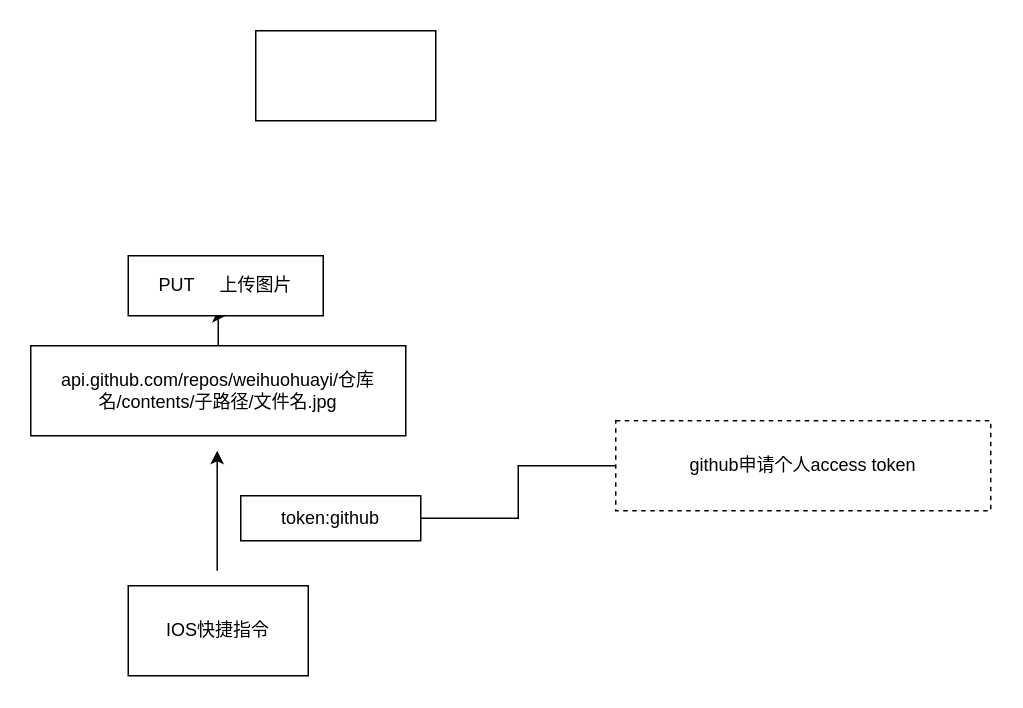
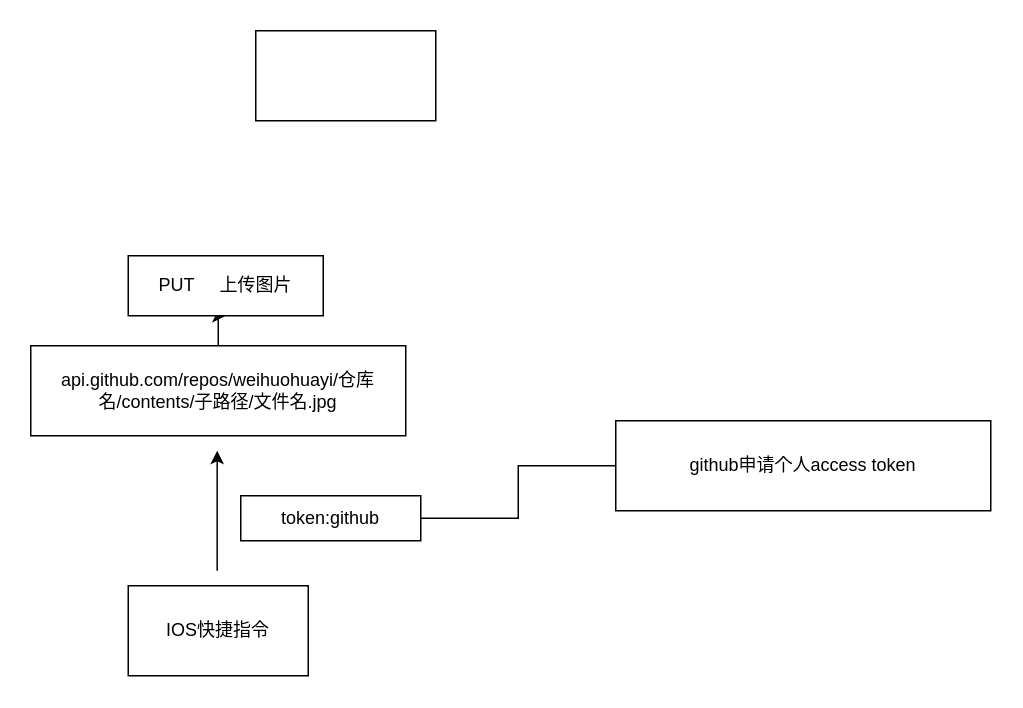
node "github申请个人access token": style dashed -> solid
